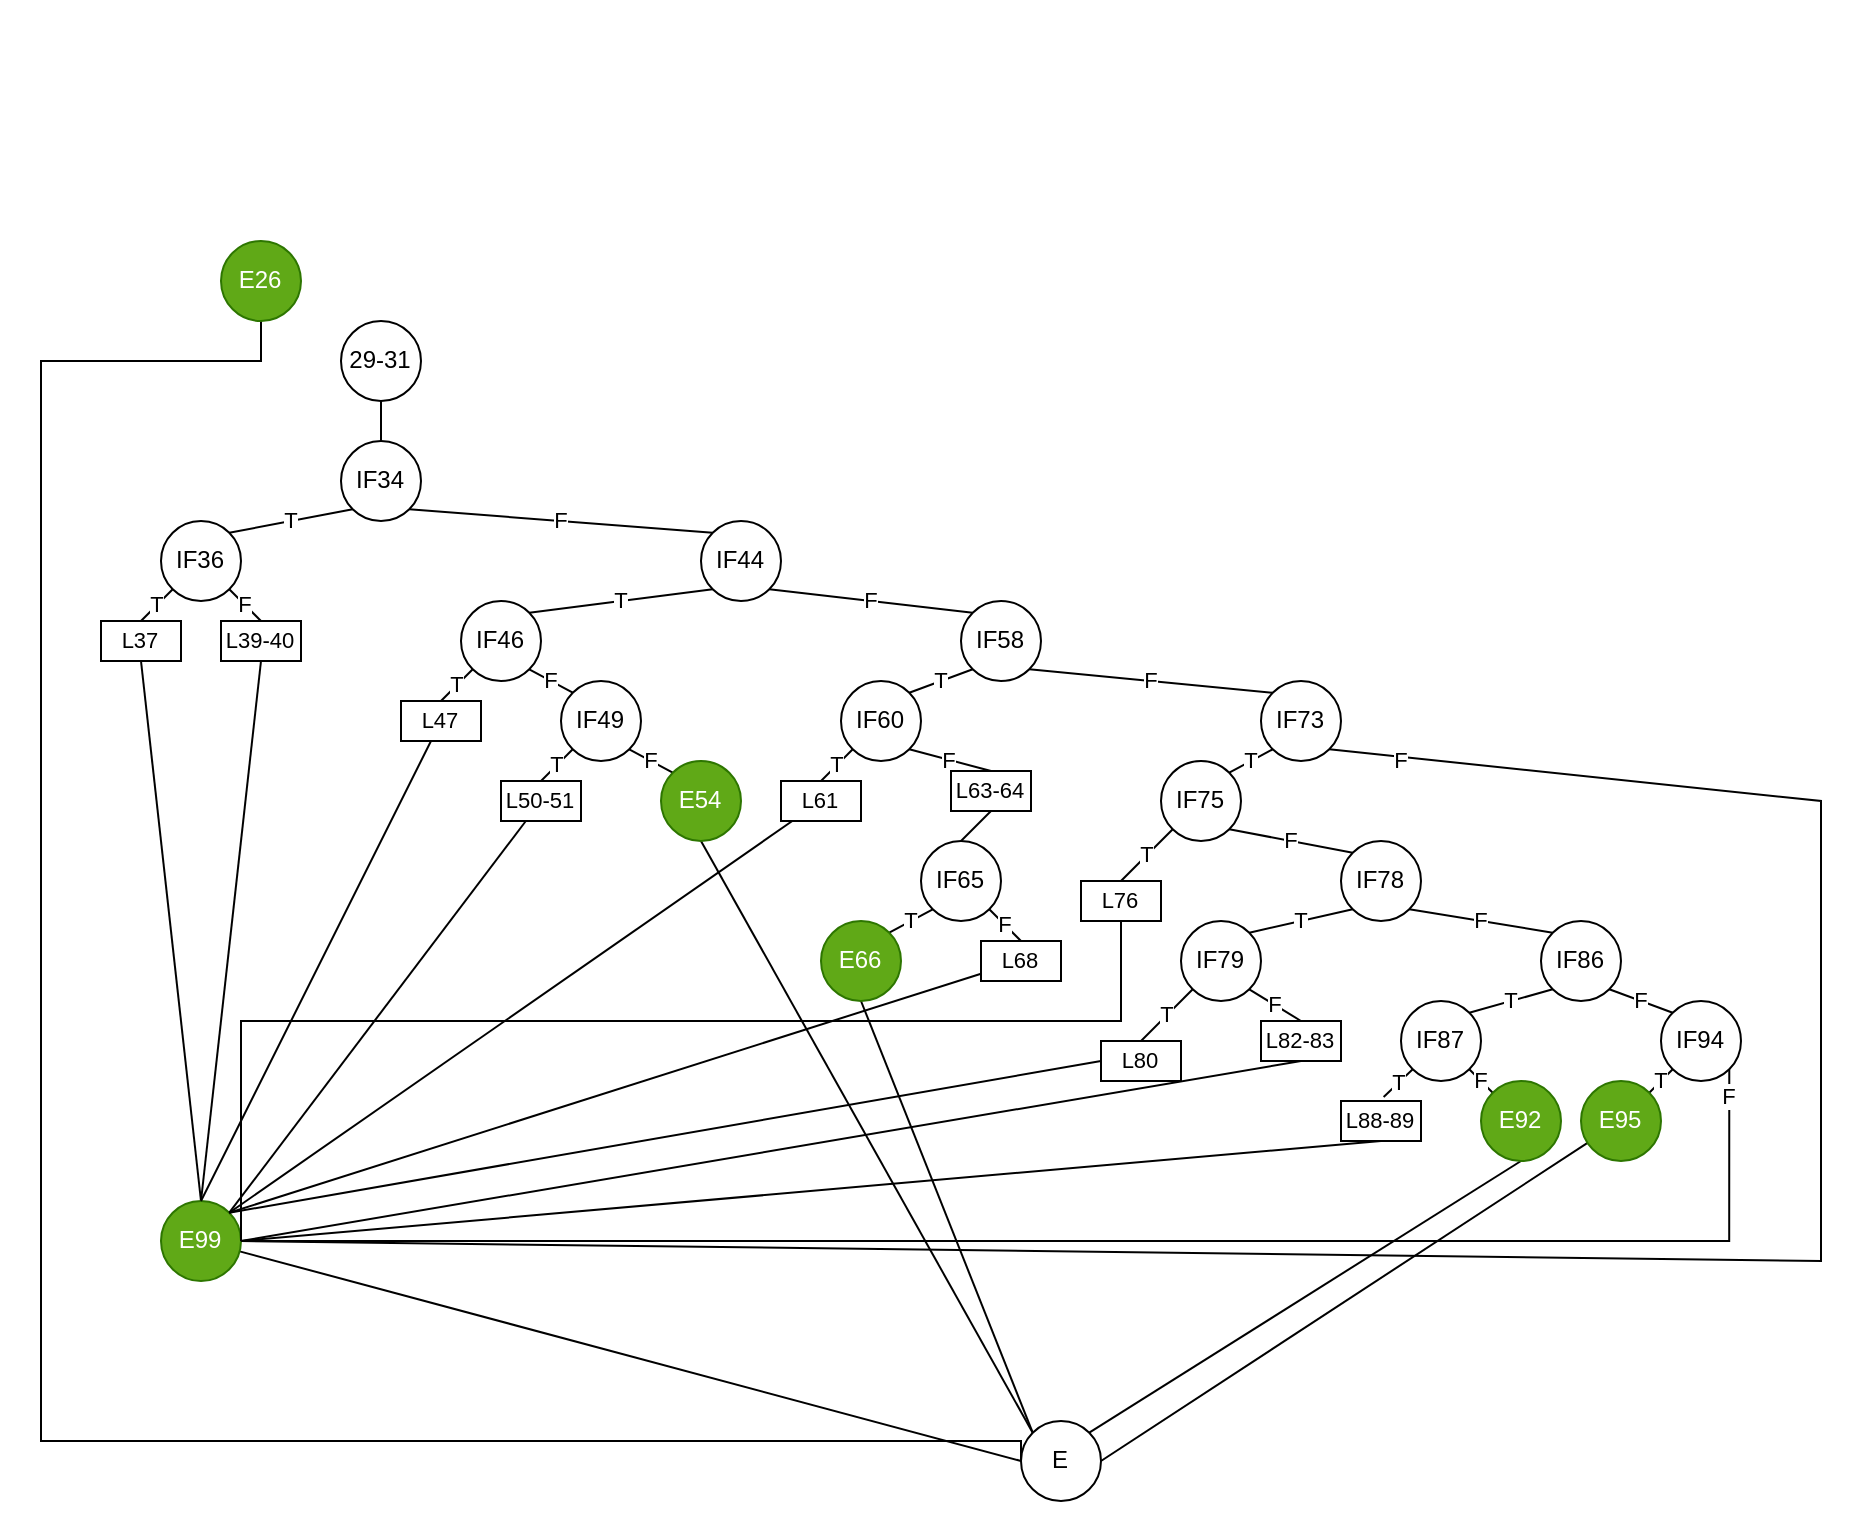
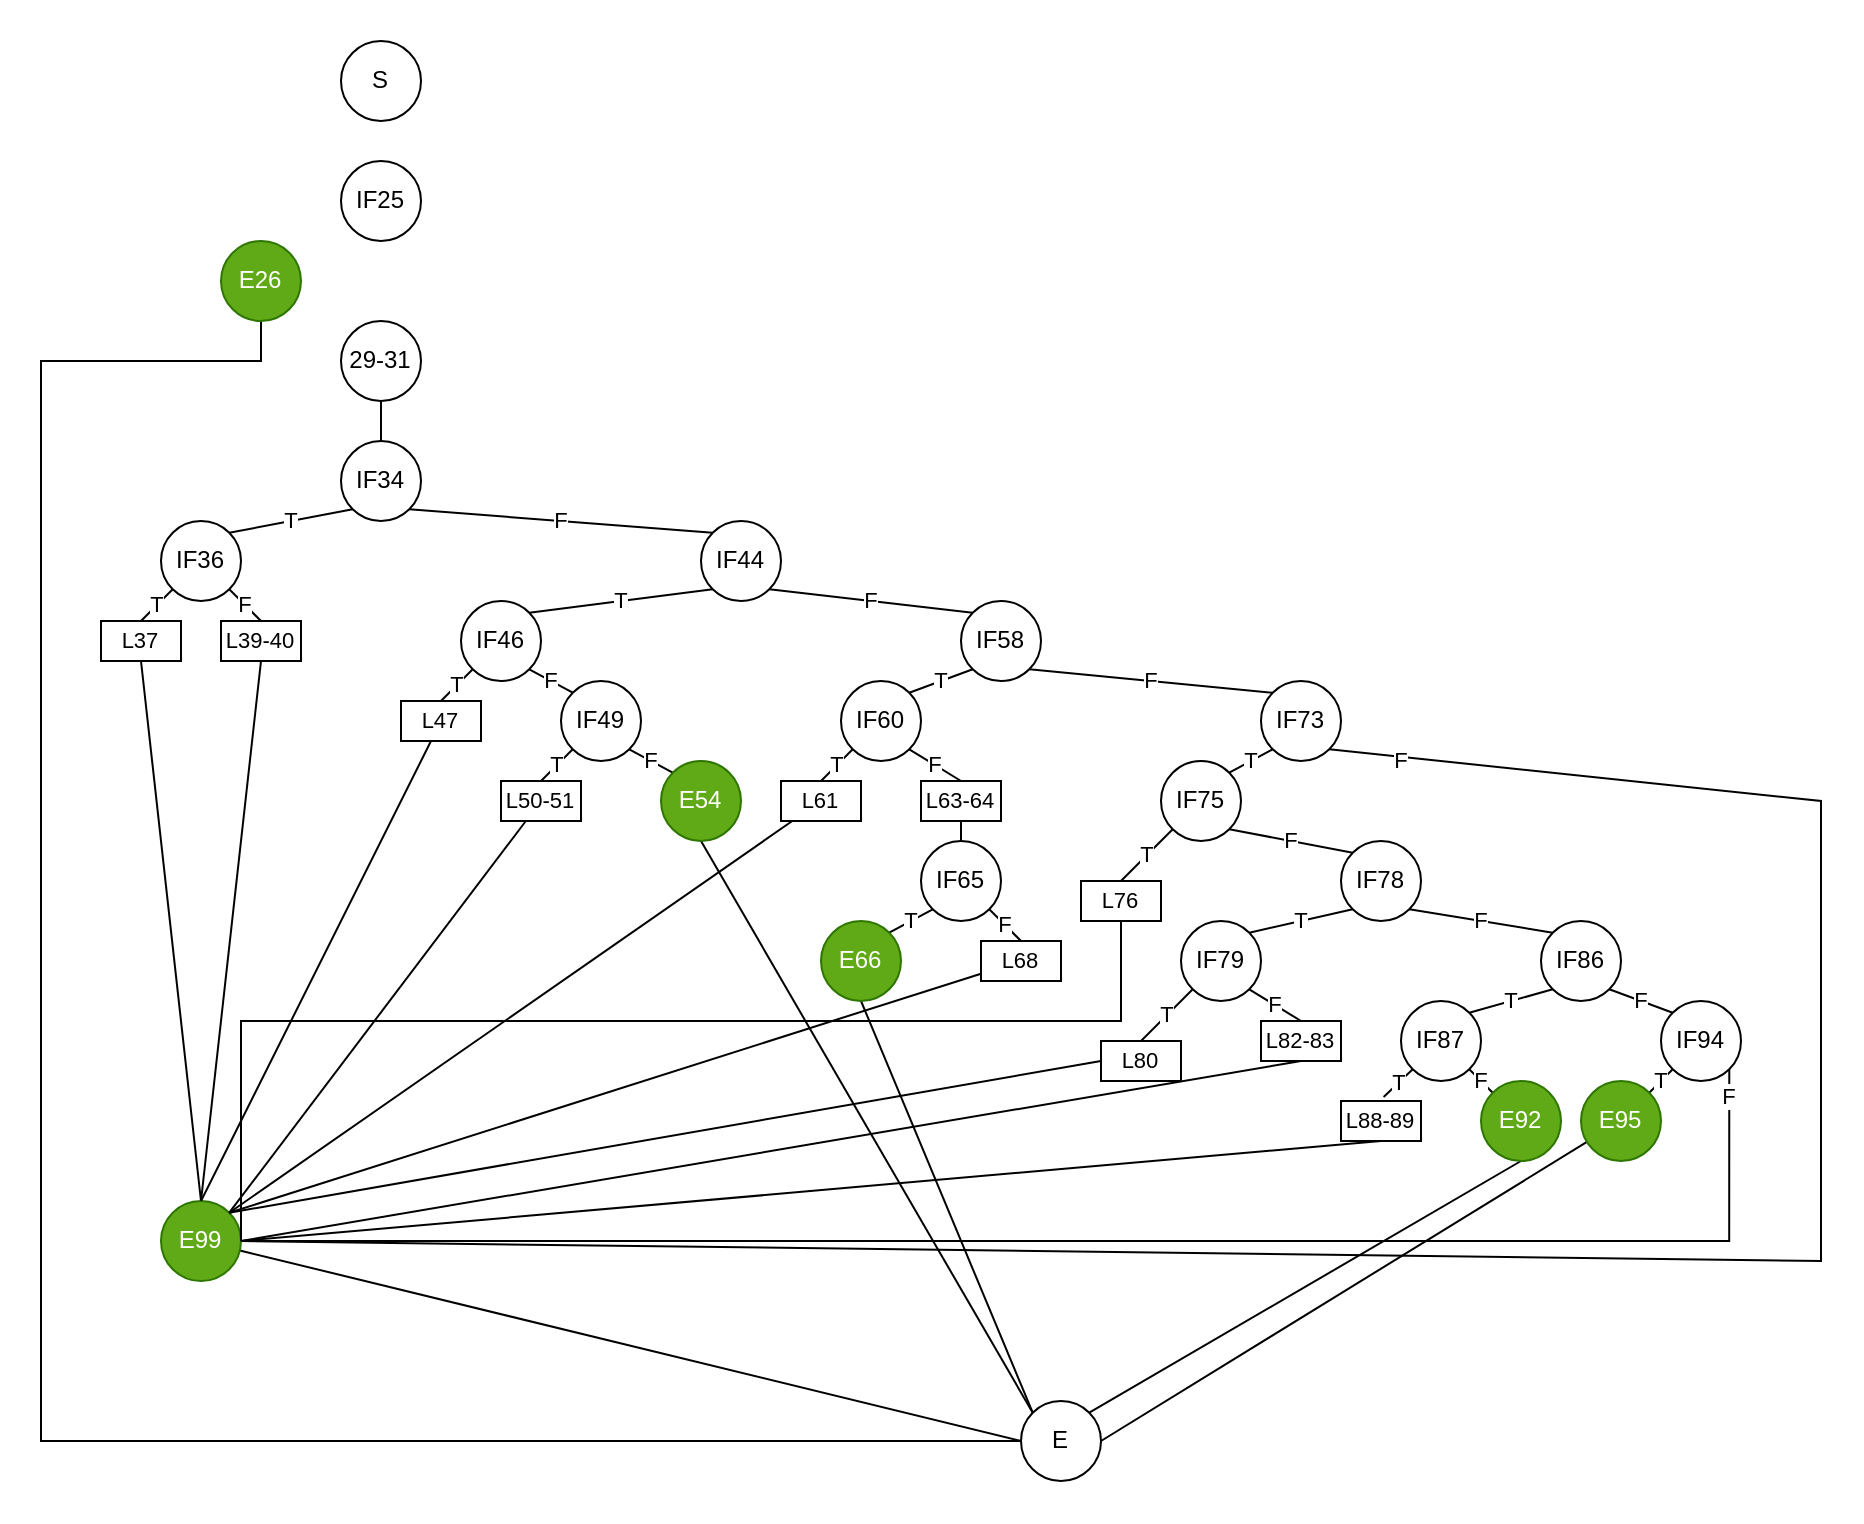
node "S": added
node "IF25": added
node "L63-64": moved (991, 791) -> (961, 801)
node "E": moved (1061, 1461) -> (1061, 1441)
